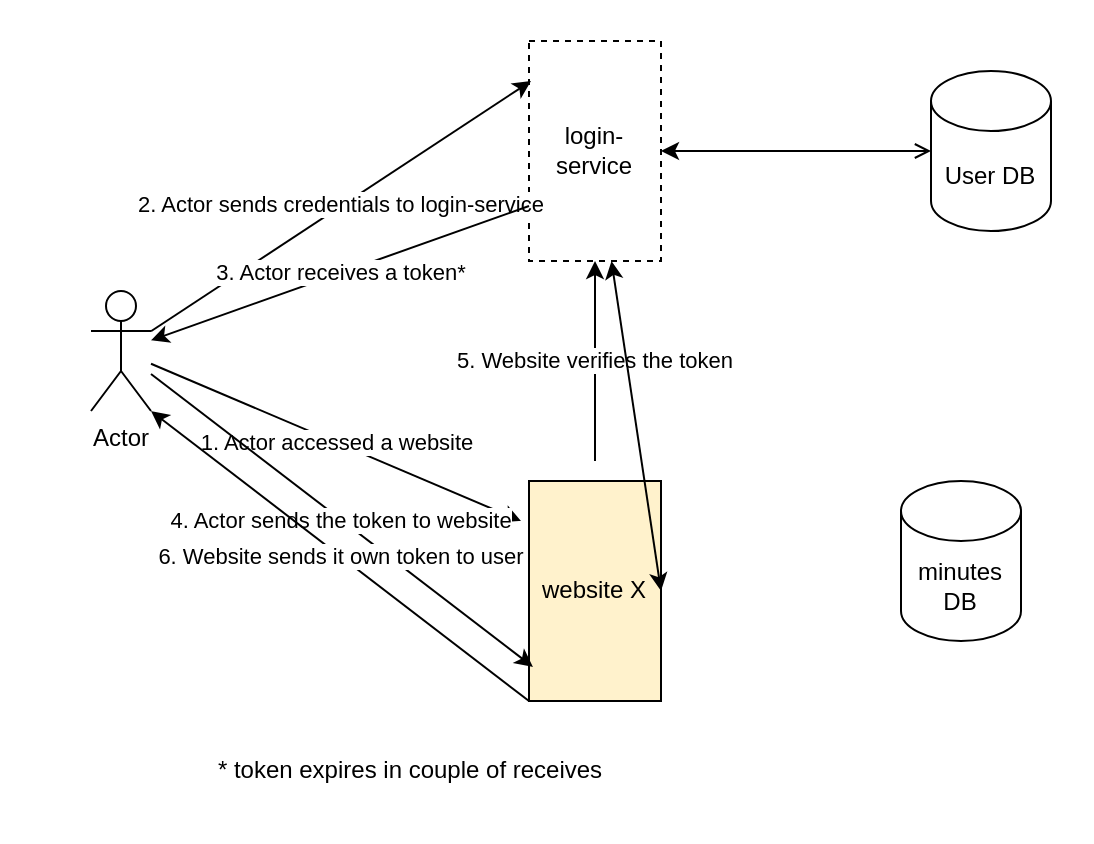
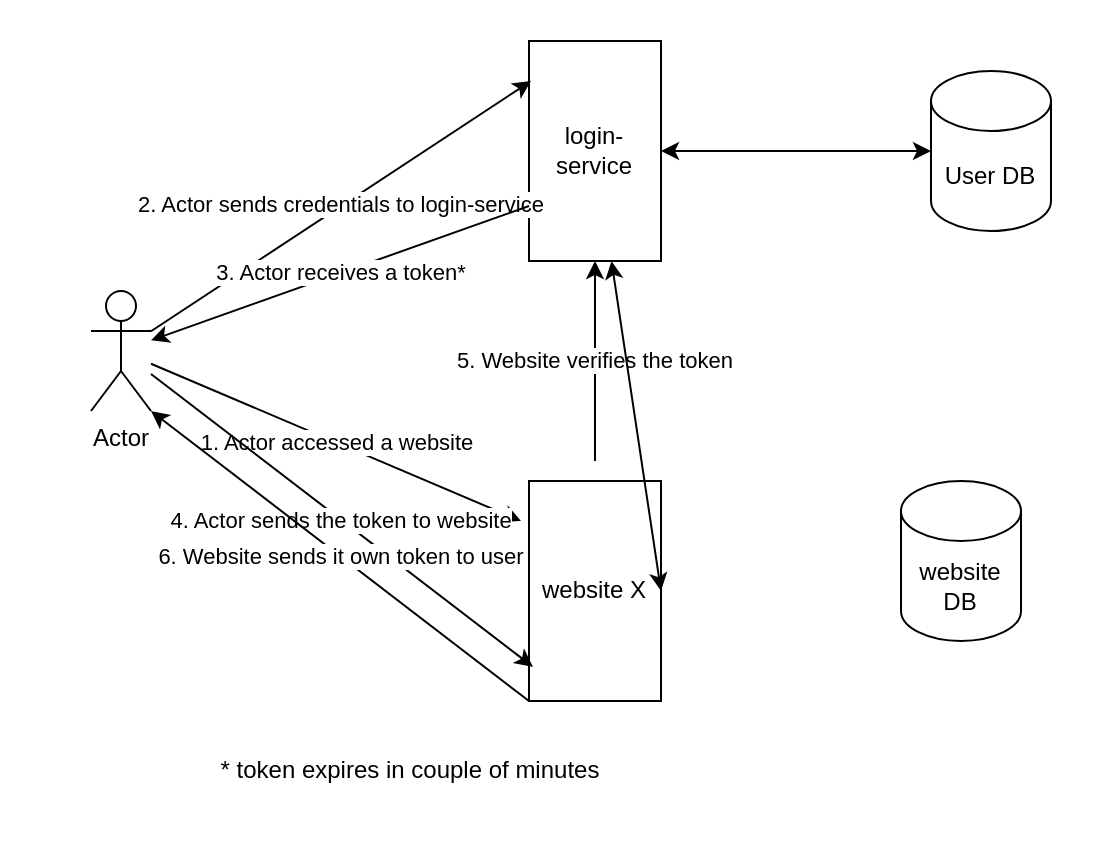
node "login-service": style dashed -> solid
edge "login-service" -- "User DB": arrowhead open -> classic
node "minutes DB": label "minutes DB" -> "website DB"
node "website X": fillcolor #fff2cc -> #ffffff
node "* token expires in couple of receives": label "* token expires in couple of receives" -> "* token expires in couple of minutes"
